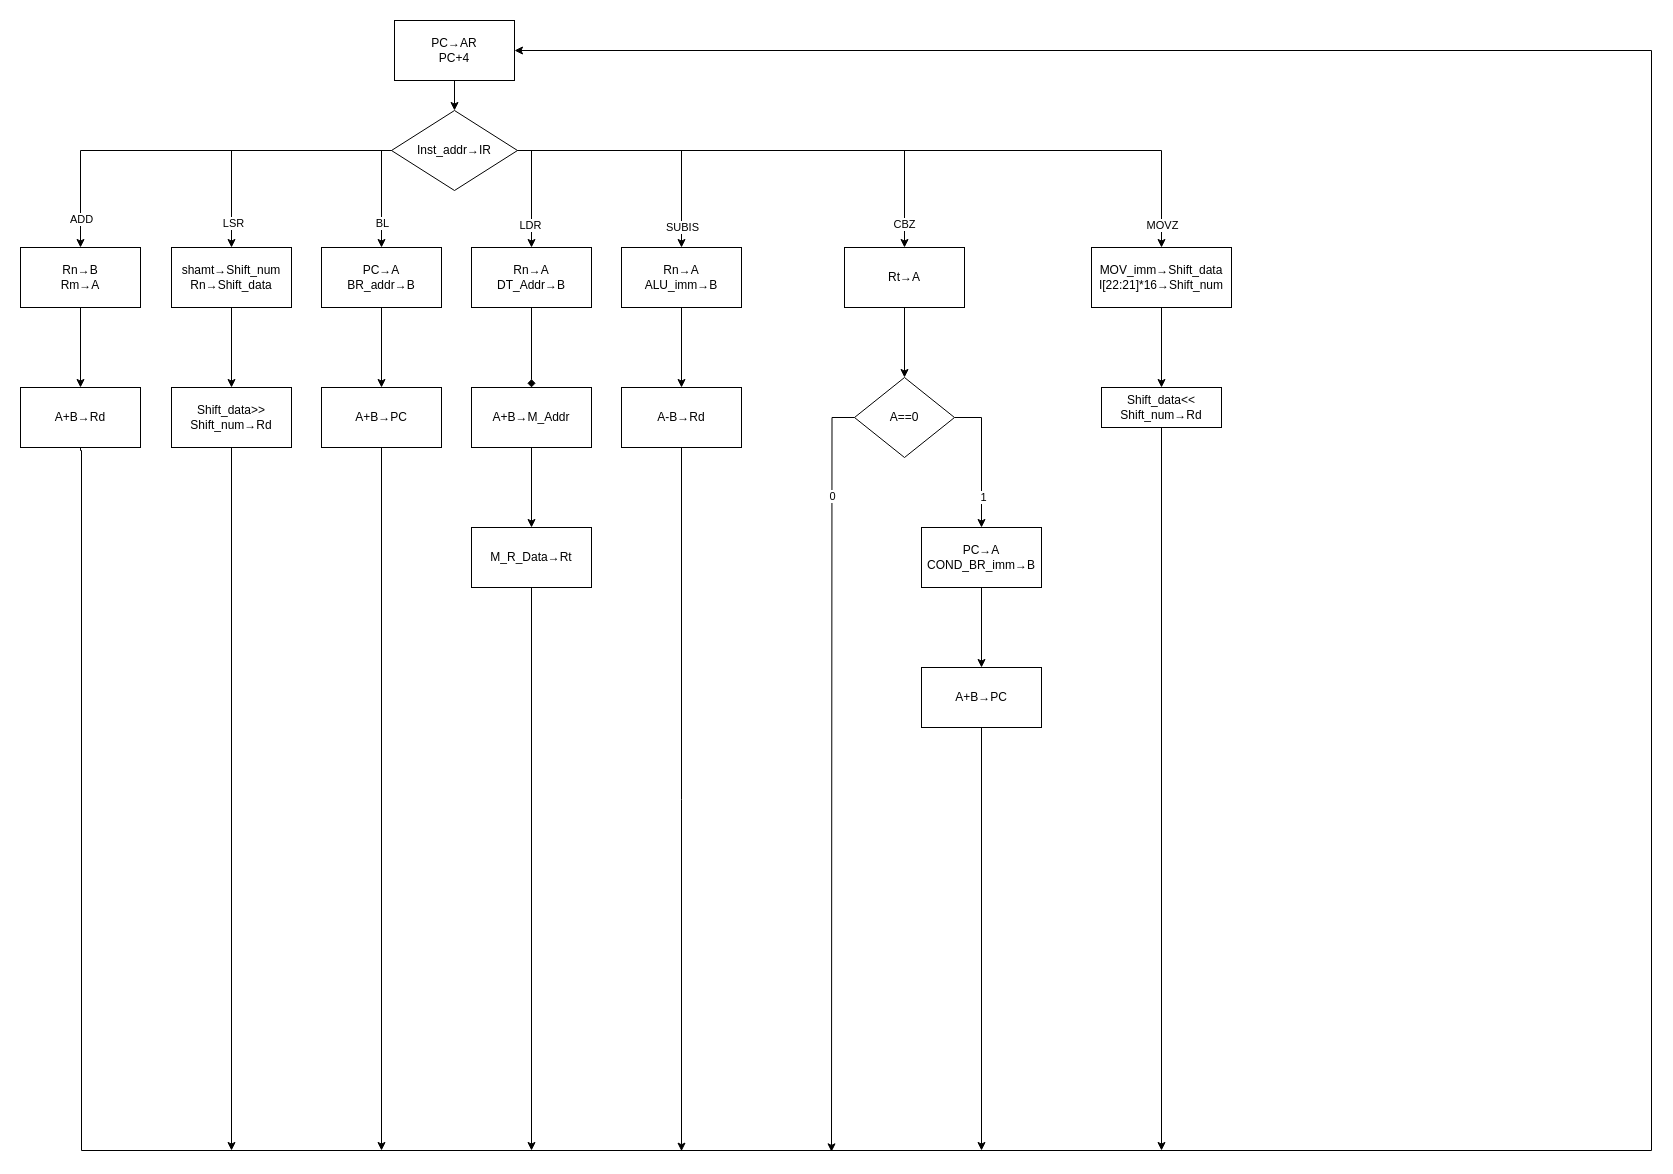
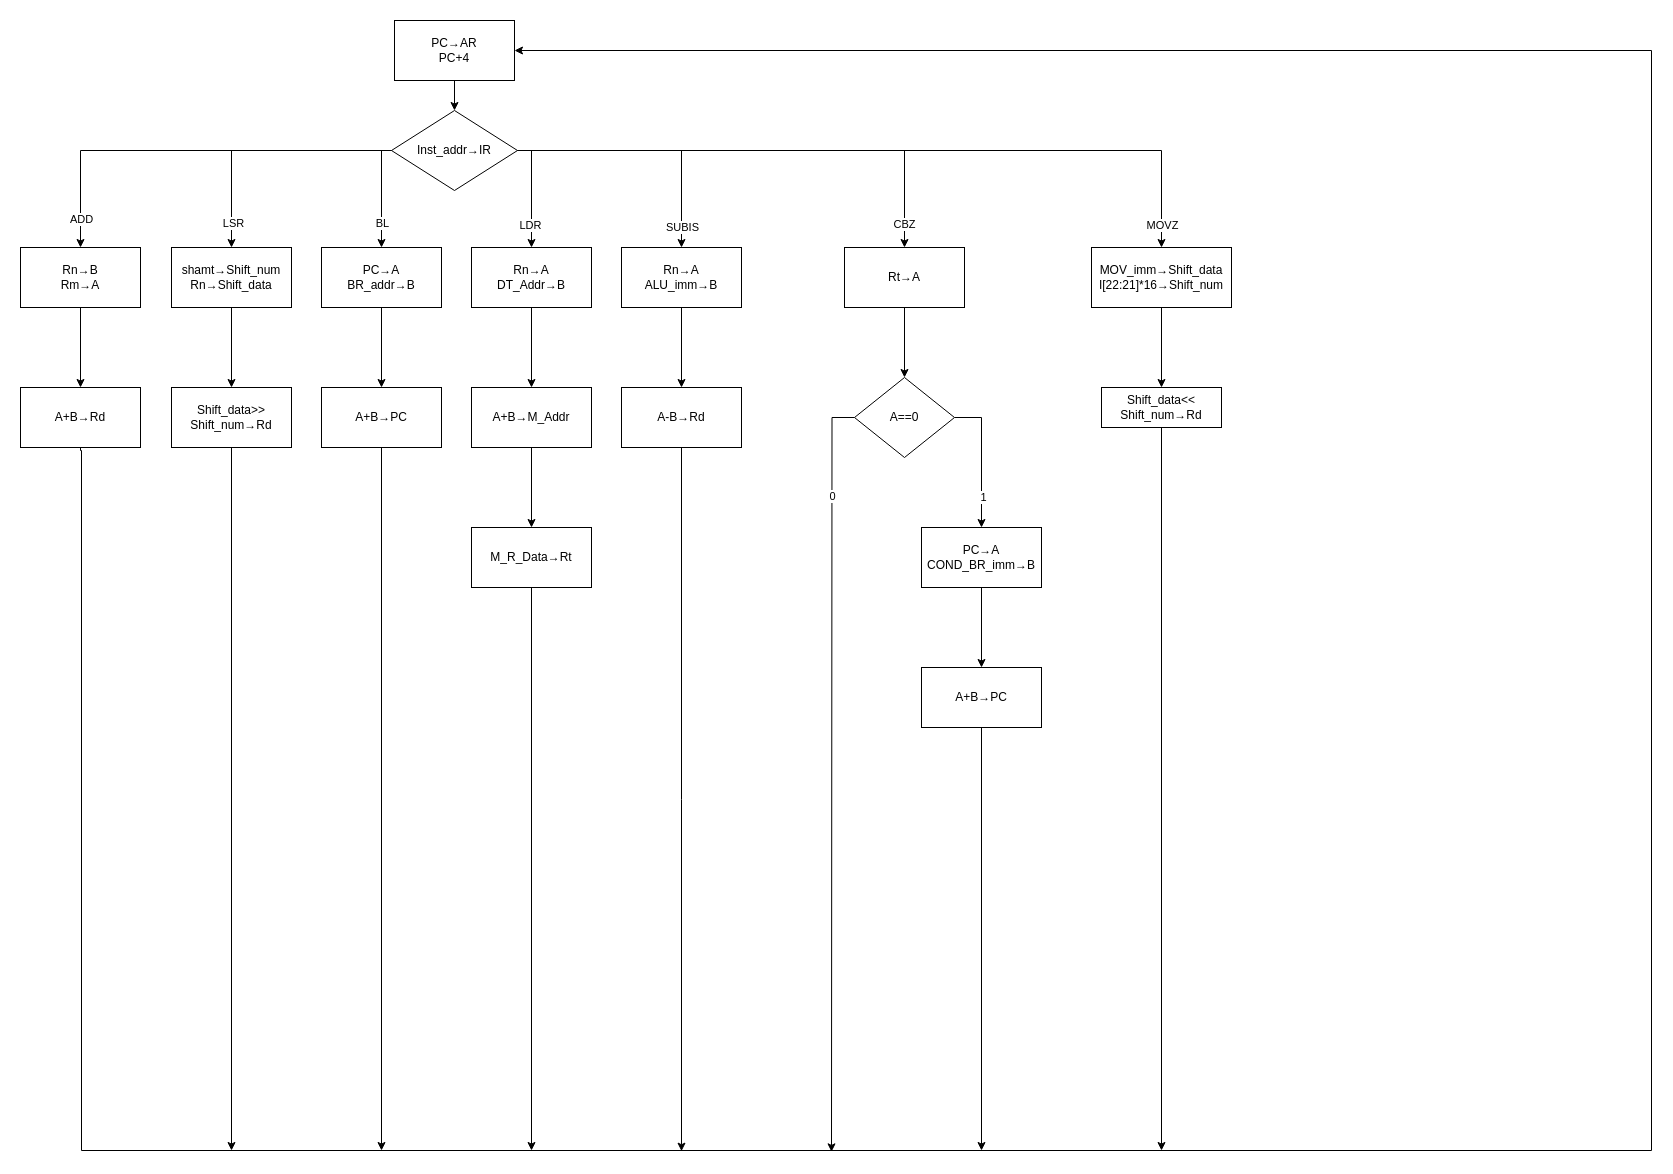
edge "Rn→A DT_Addr→B" -> "A+B→M_Addr": arrowhead diamond -> classic
